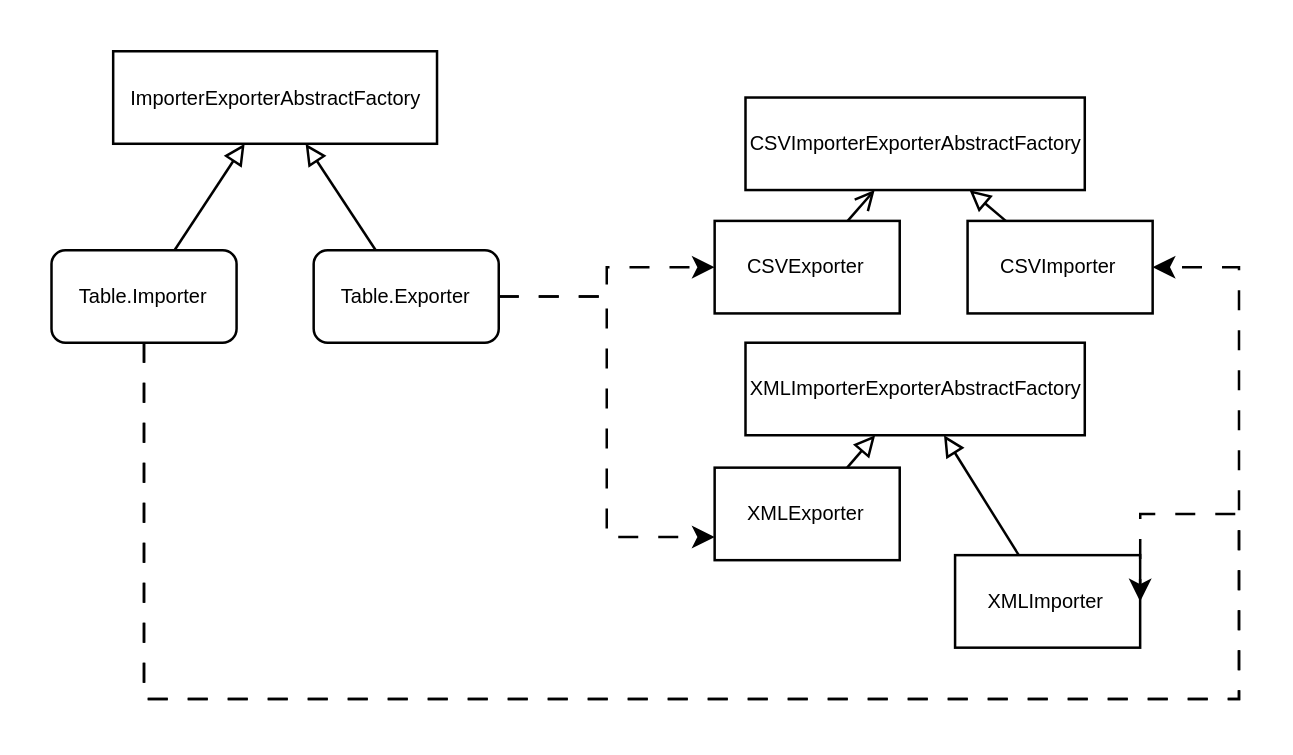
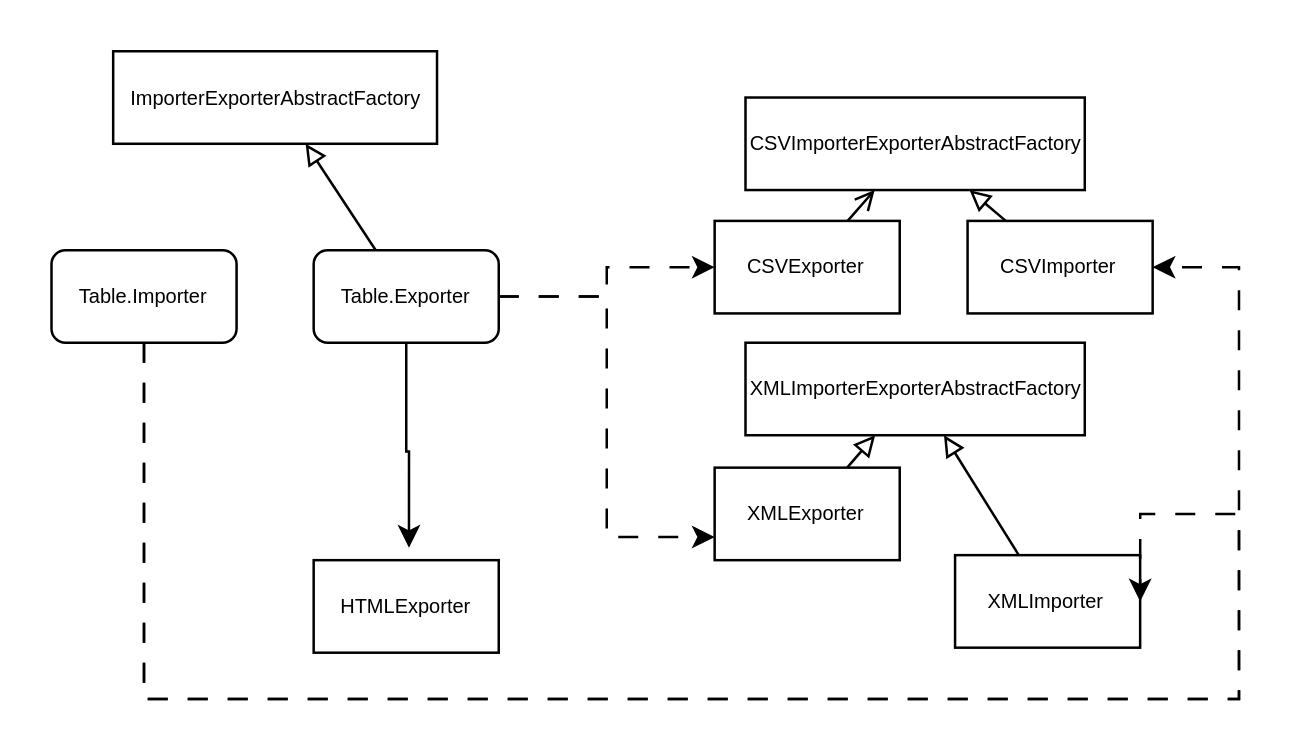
edge "Table.Importer" -> "ImporterExporterAbstractFactory": removed
edge "Table.Exporter" -> "HTMLExporter": added
node "HTMLExporter": added
